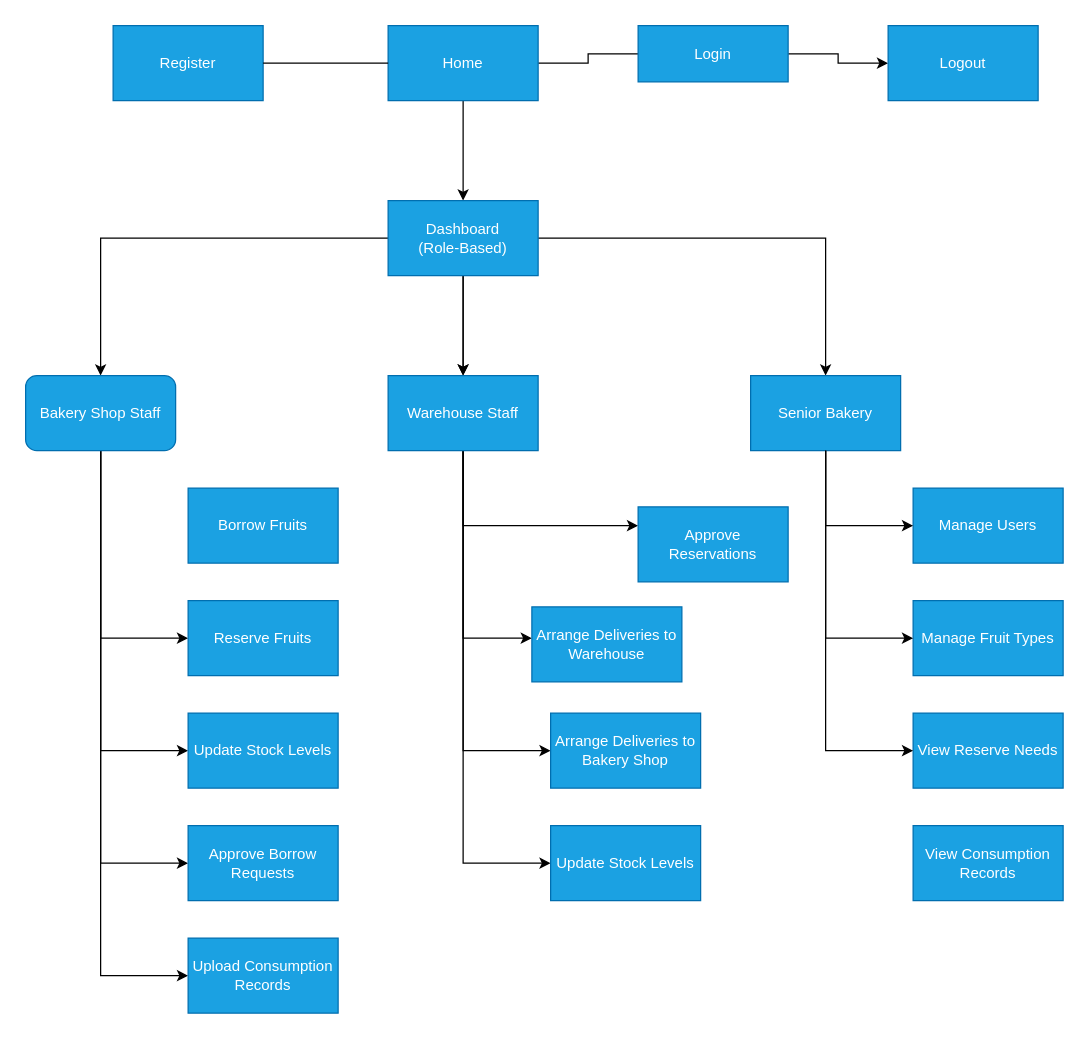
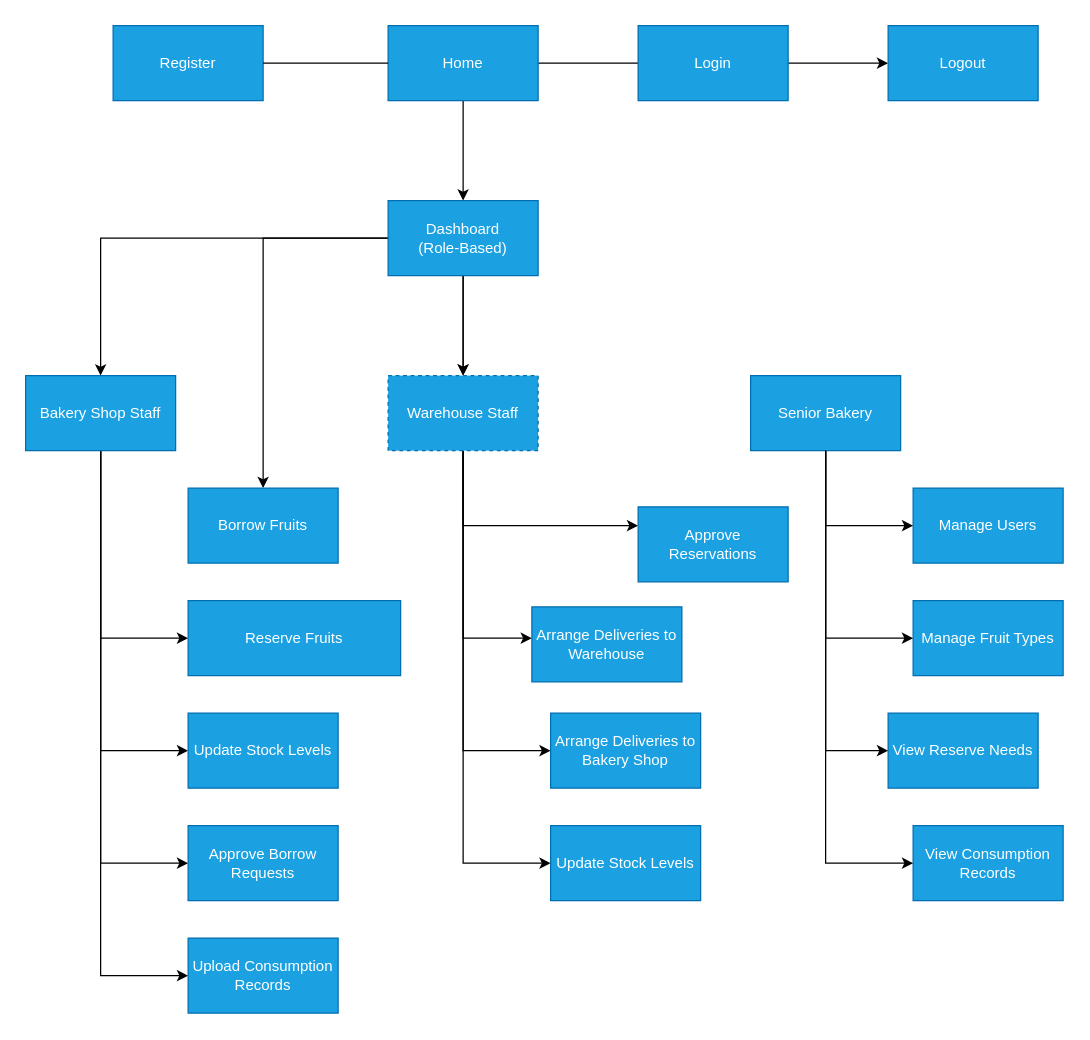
node "Login": size 150x56 -> 150x75
edge "Dashboard (Role-Based)" -> "Senior Bakery": now "Dashboard (Role-Based)" -> "Borrow Fruits"
node "Bakery Shop Staff": shape rounded rectangle -> rectangle
node "Warehouse Staff": style solid -> dashed
node "Reserve Fruits": size 150x75 -> 213x75
node "View Reserve Needs": moved (988, 751) -> (963, 751)
edge "Senior Bakery" -> "View Consumption Records": added
